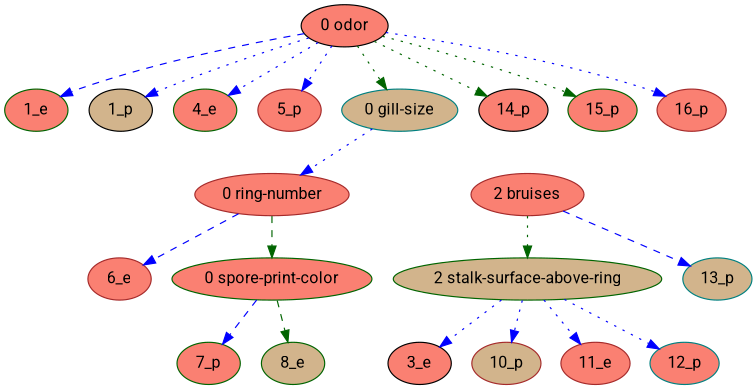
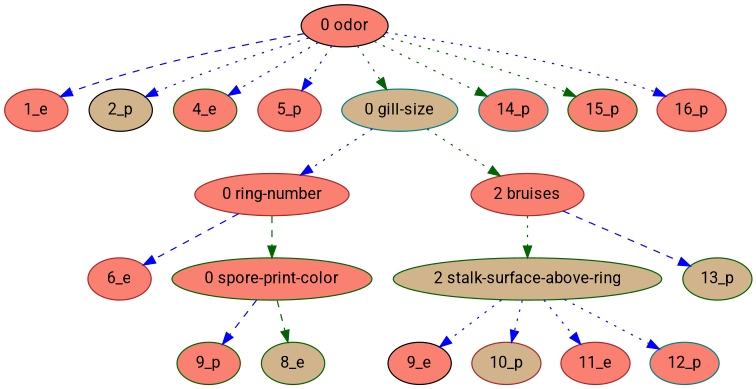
node "1_e": color darkgreen -> brown
node "1_p": label "1_p" -> "2_p"
node "14_p": color black -> teal
edge "0 gill-size" -> "2 bruises": added
node "13_p": color teal -> darkgreen
node "7_p": label "7_p" -> "9_p"
node "3_e": label "3_e" -> "9_e"
